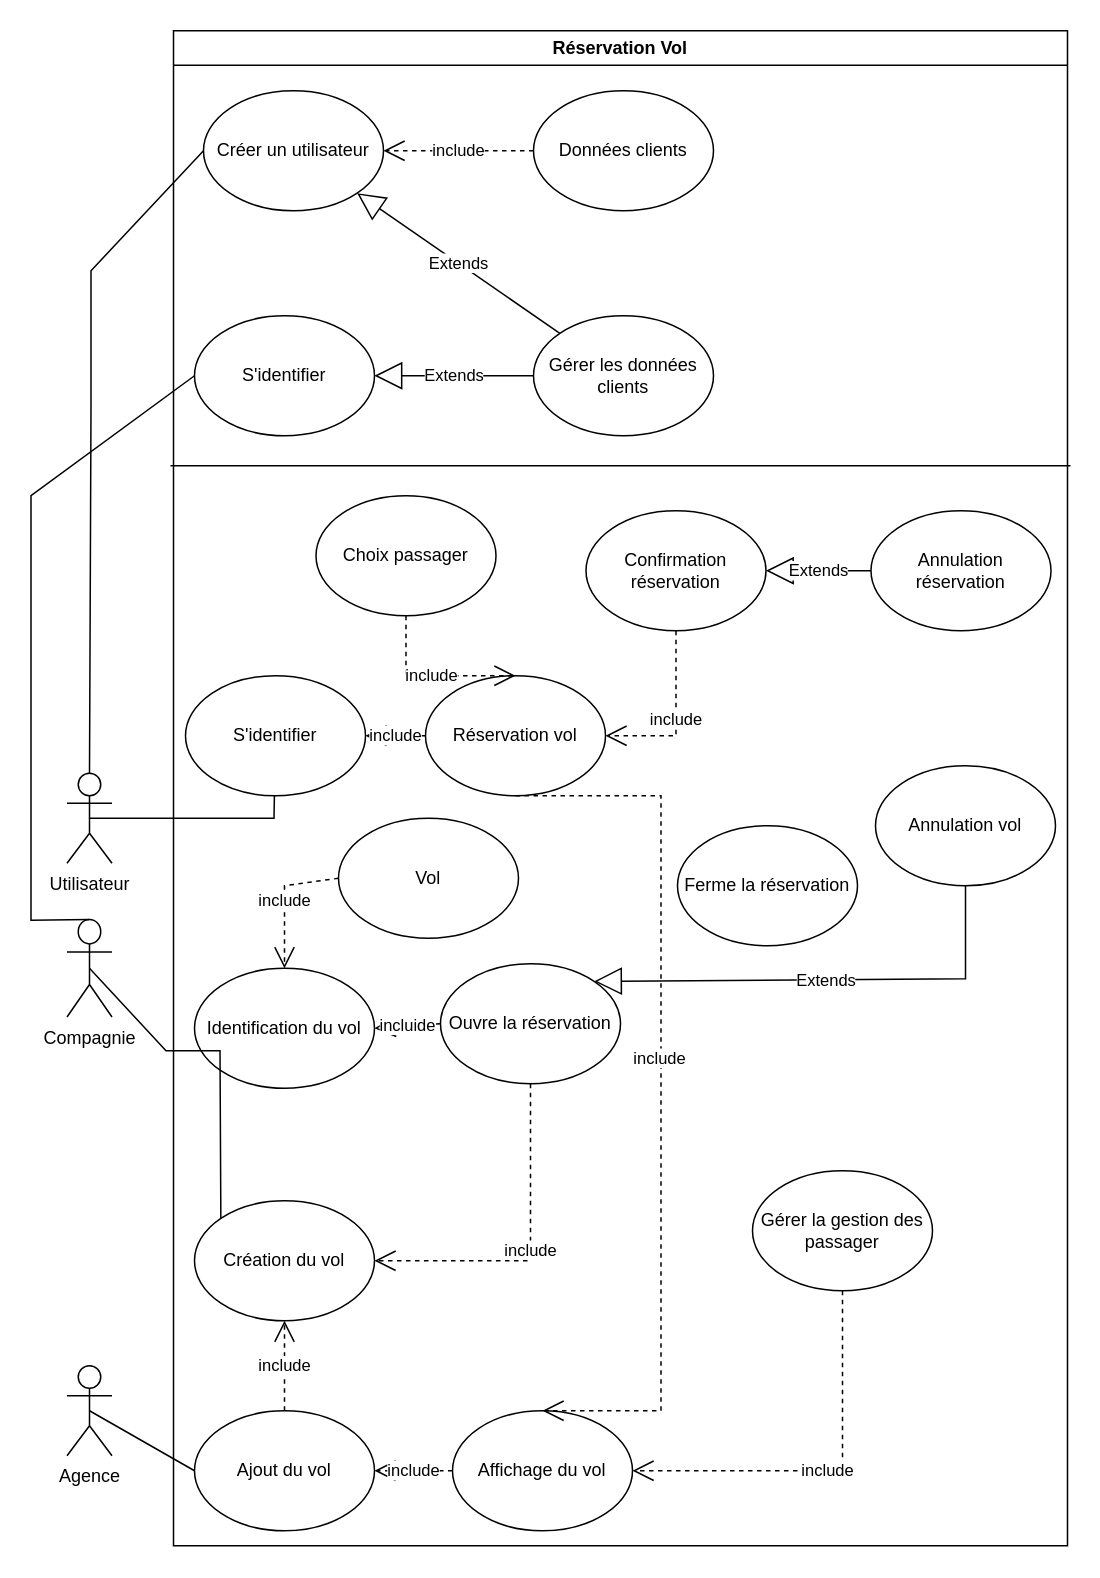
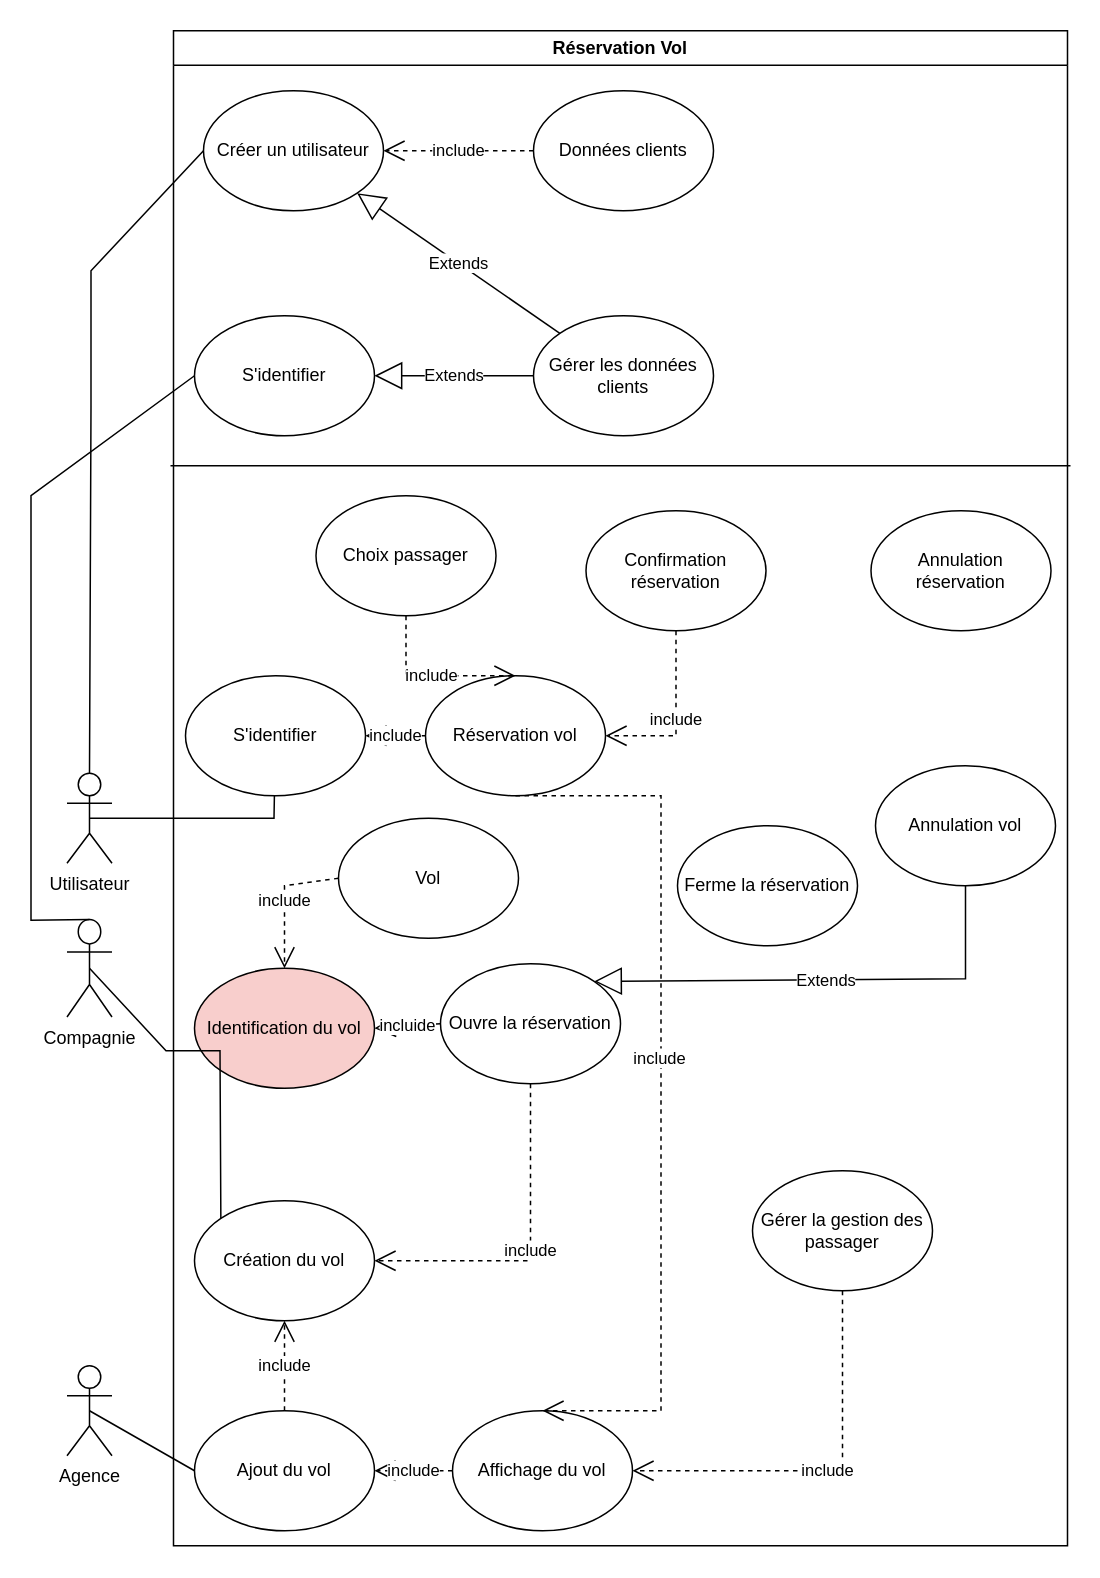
edge "Annulation réservation" -> "Confirmation réservation": removed, label "Extends"
node "Identification du vol": fillcolor #ffffff -> #f8cecc
